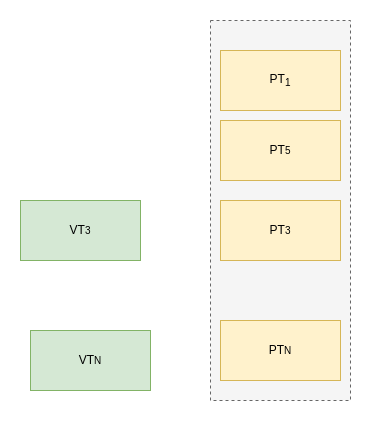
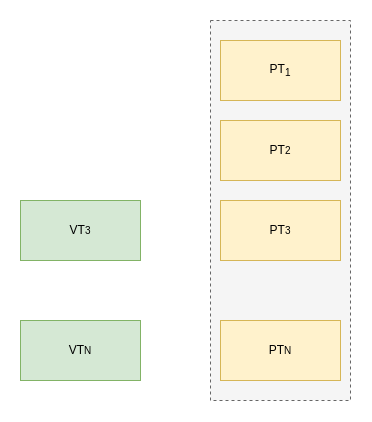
node "PT1": moved (281, 81) -> (281, 71)
node "PT5": label "PT5" -> "PT2"
node "VTN": moved (91, 361) -> (81, 351)
